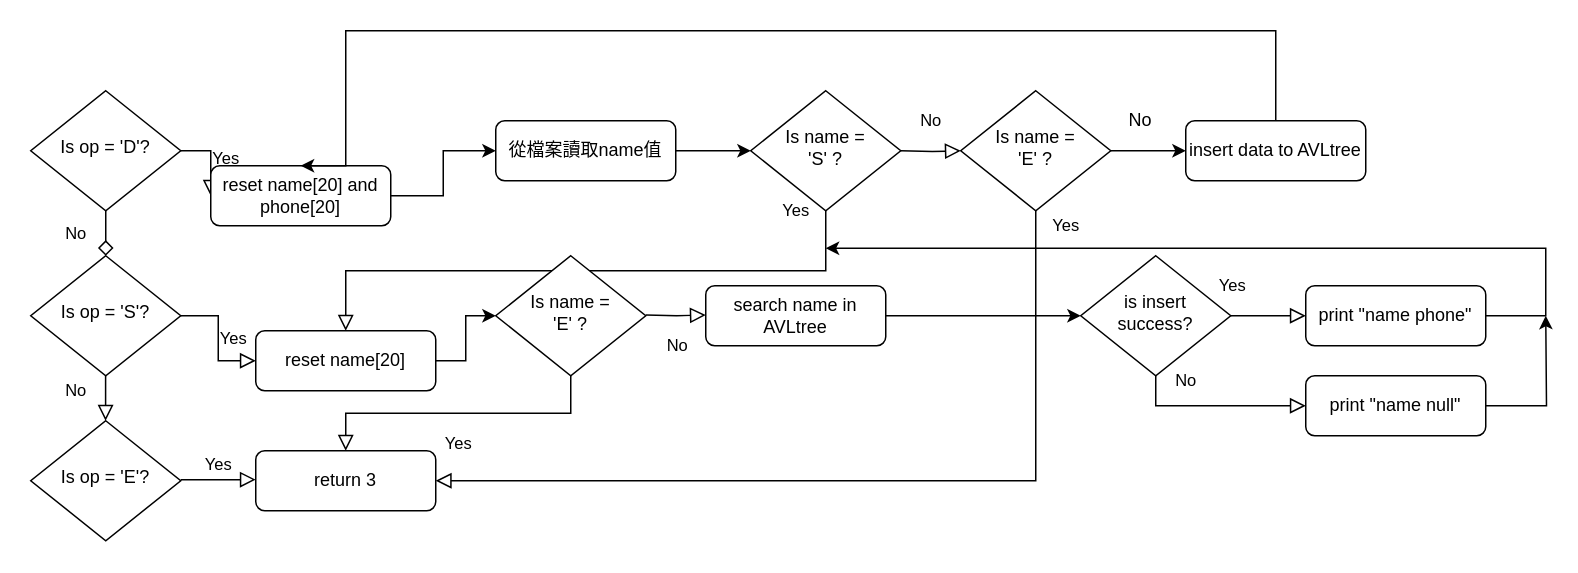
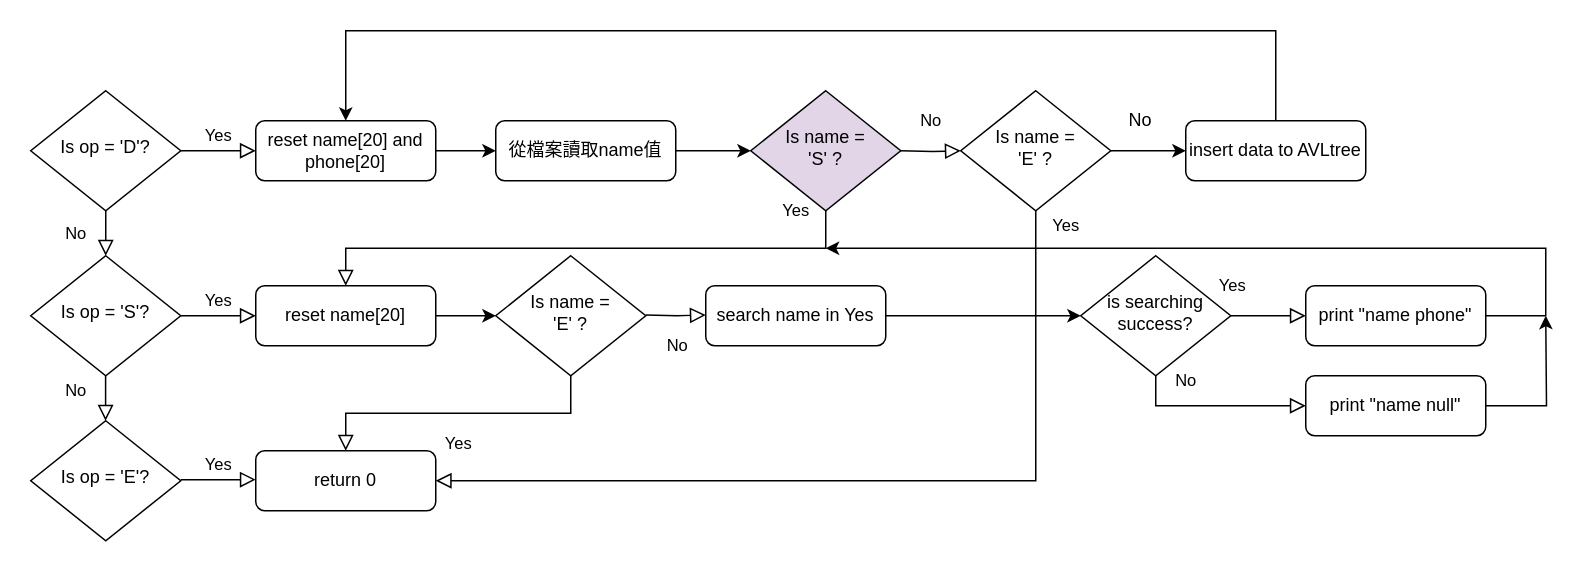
node "Is name = 'S' ?": fillcolor #ffffff -> #e1d5e7
node "reset name[20] and phone[20]": moved (301, 196) -> (346, 151)
edge "Is op = 'D'?" -> "Is op = 'S'?": arrowhead diamond -> block
node "is insert success?": label "is insert success?" -> "is searching success?"
node "search name in AVLtree": label "search name in AVLtree" -> "search name in Yes"
node "reset name[20]": moved (346, 361) -> (346, 316)
node "return 3": label "return 3" -> "return 0"
